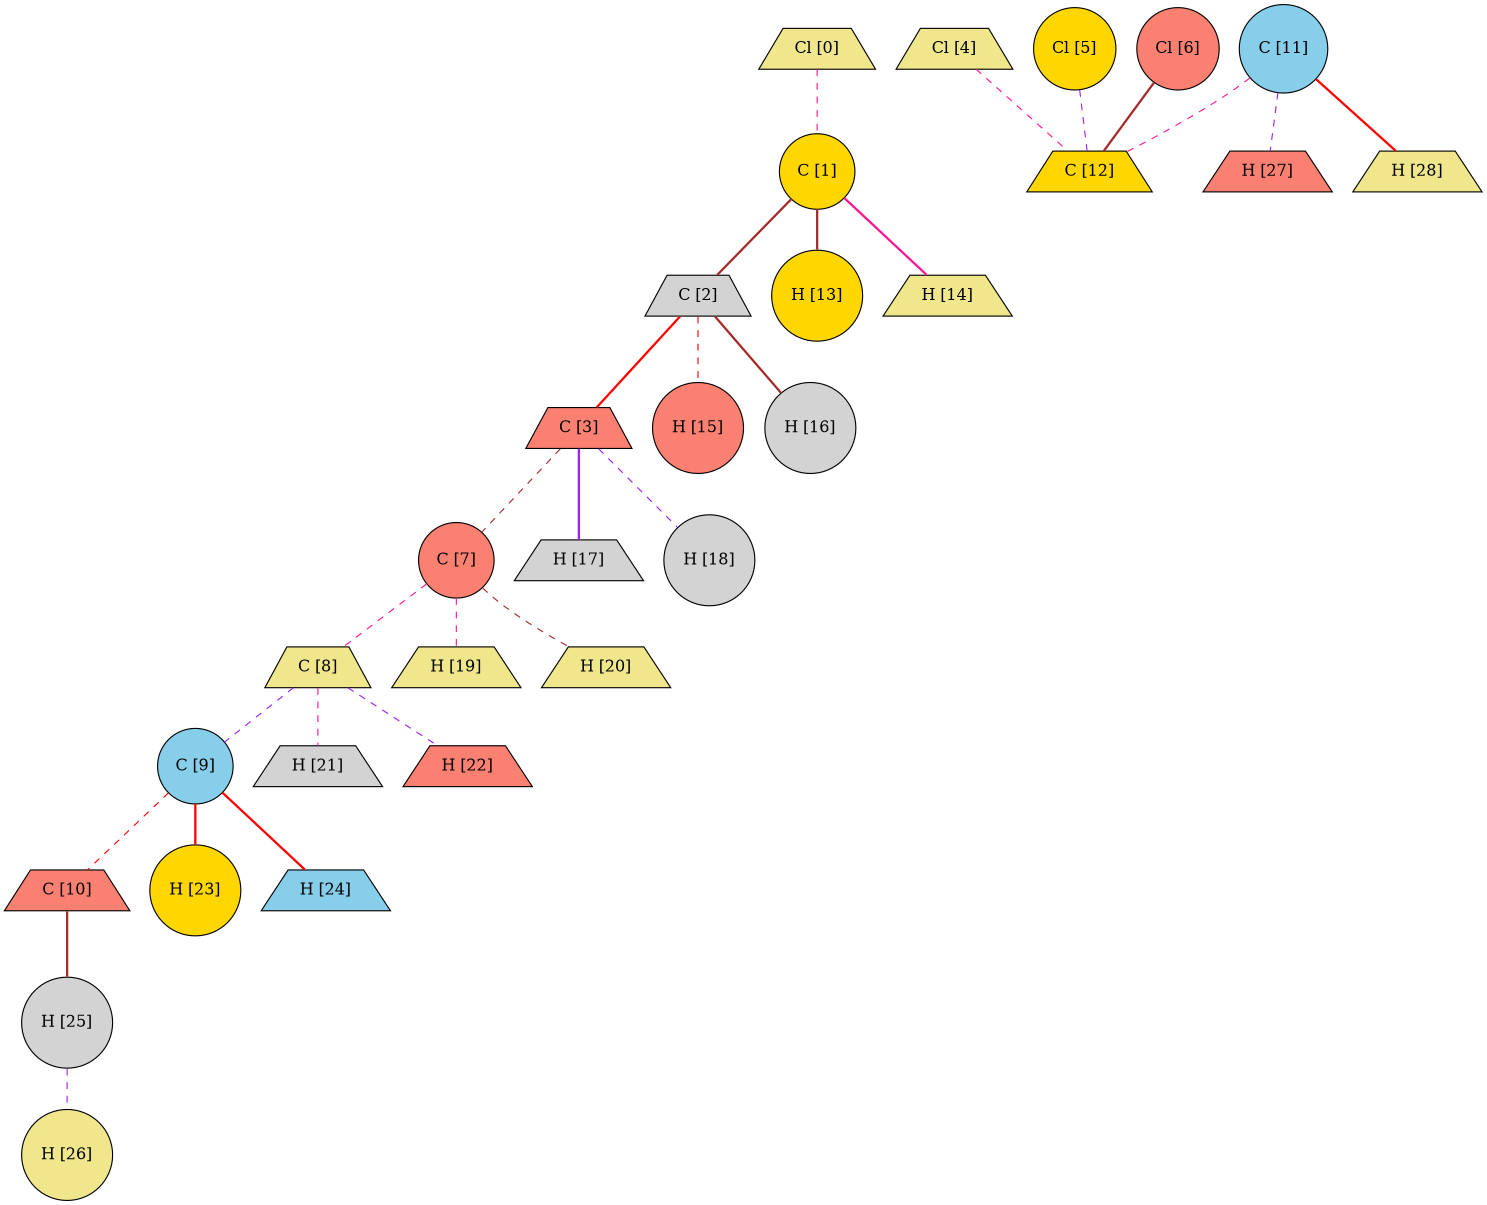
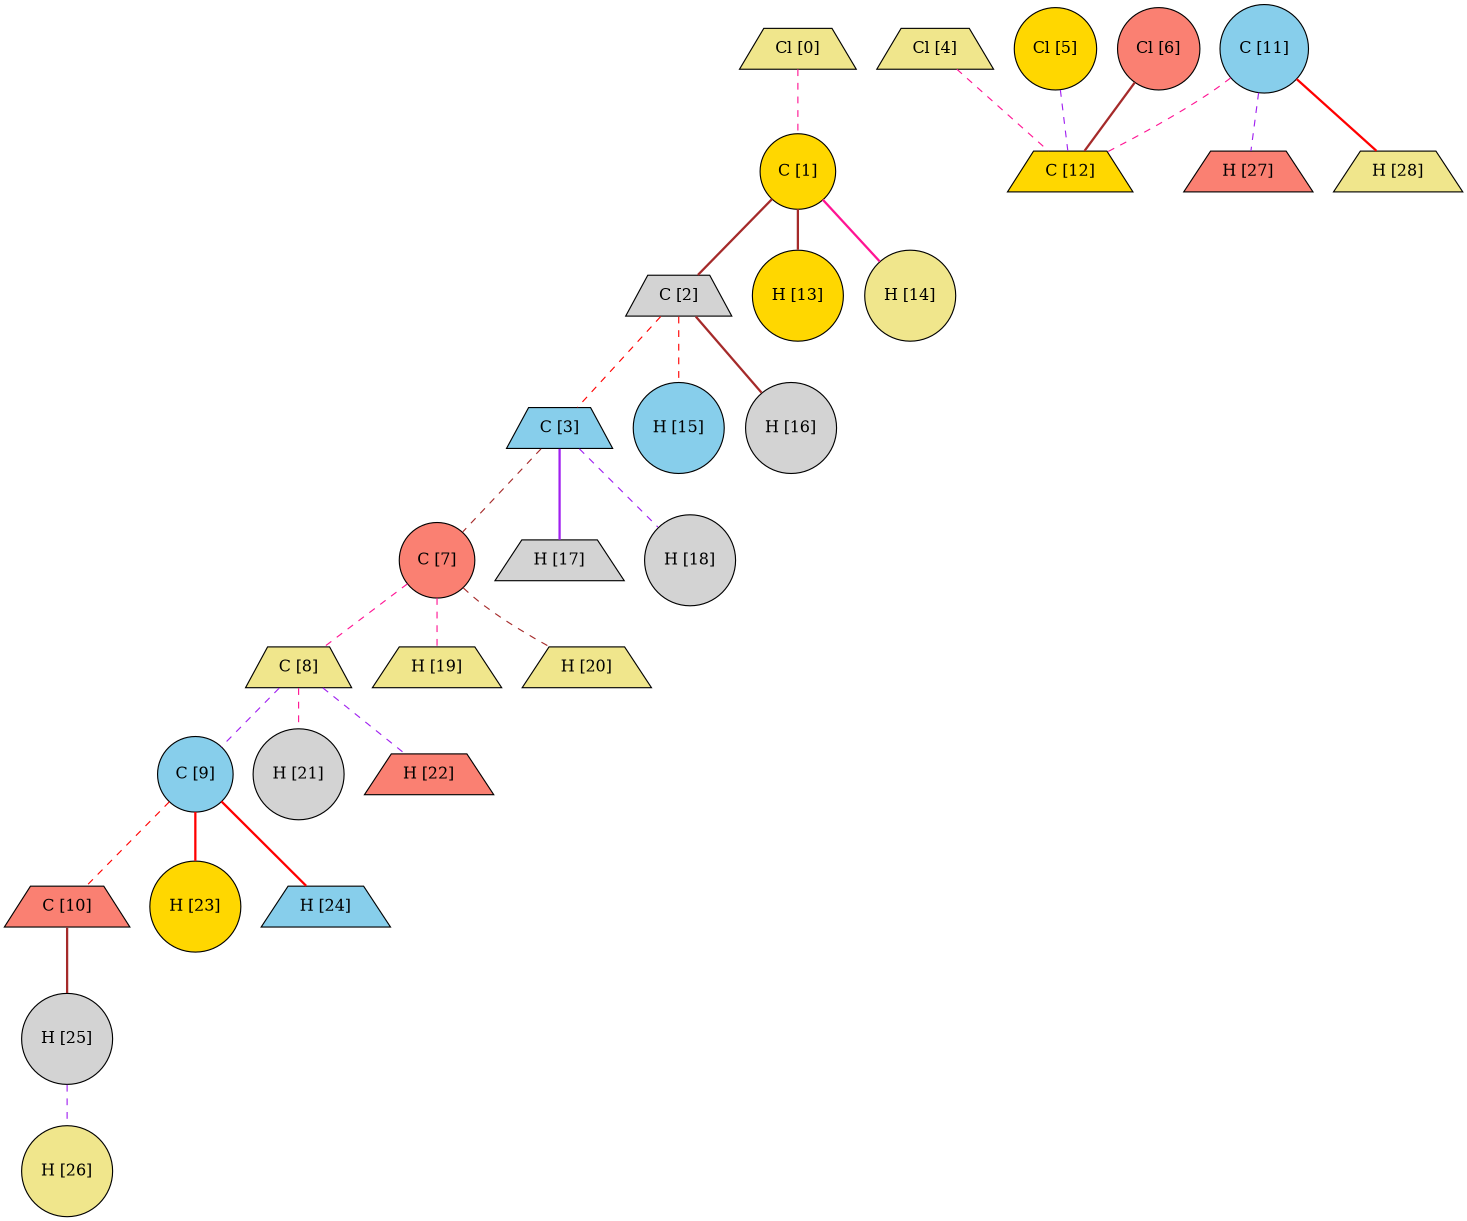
node "H [14]": shape trapezium -> circle
edge "C [2]" -- "C [3]": style bold -> dashed
node "C [3]": fillcolor salmon -> skyblue
node "H [15]": fillcolor salmon -> skyblue
node "H [21]": shape trapezium -> circle
